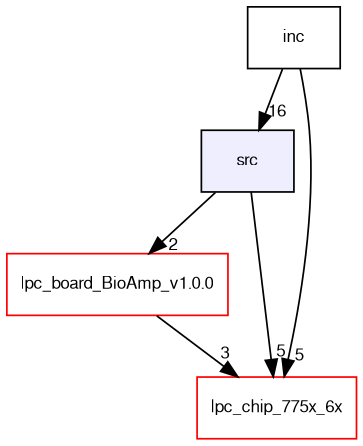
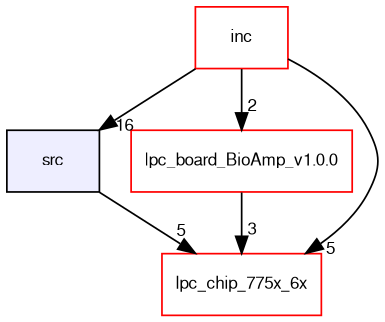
node "inc": color black -> red
edge "src" -> "lpc_board_BioAmp_v1.0.0": now "inc" -> "lpc_board_BioAmp_v1.0.0"
